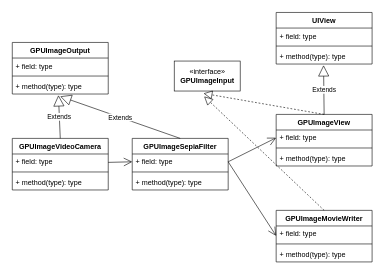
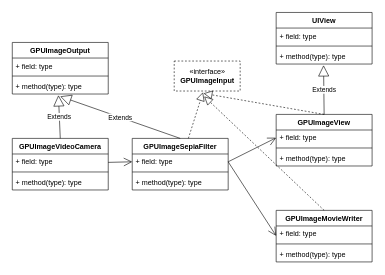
node "«interface» GPUImageInput": style solid -> dashed
edge "GPUImageSepiaFilter" -> "«interface» GPUImageInput": added
